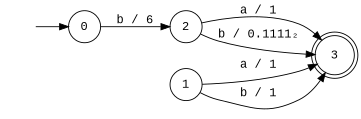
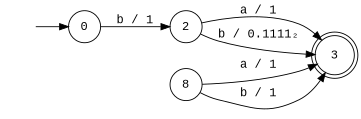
edge "0" -> "2": label "b / 6" -> "b / 1"
node "1": label "1" -> "8"
